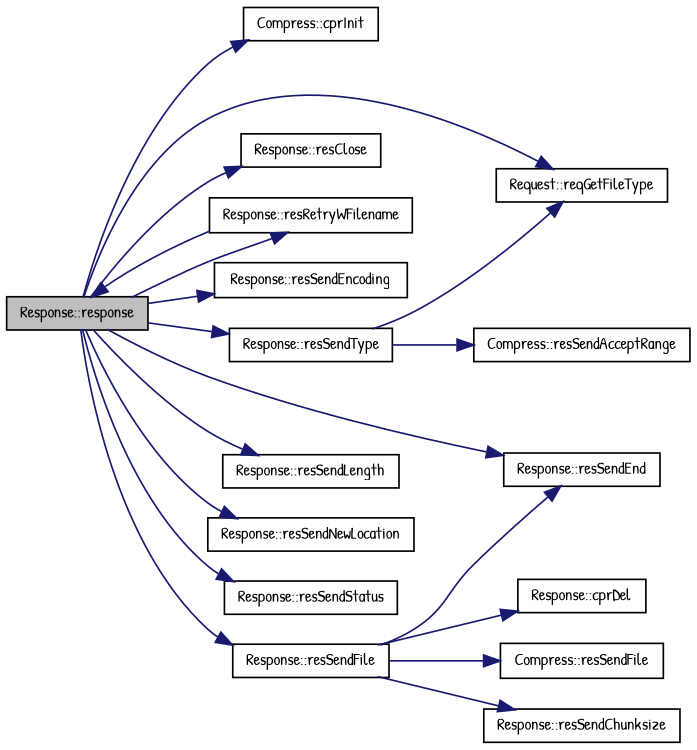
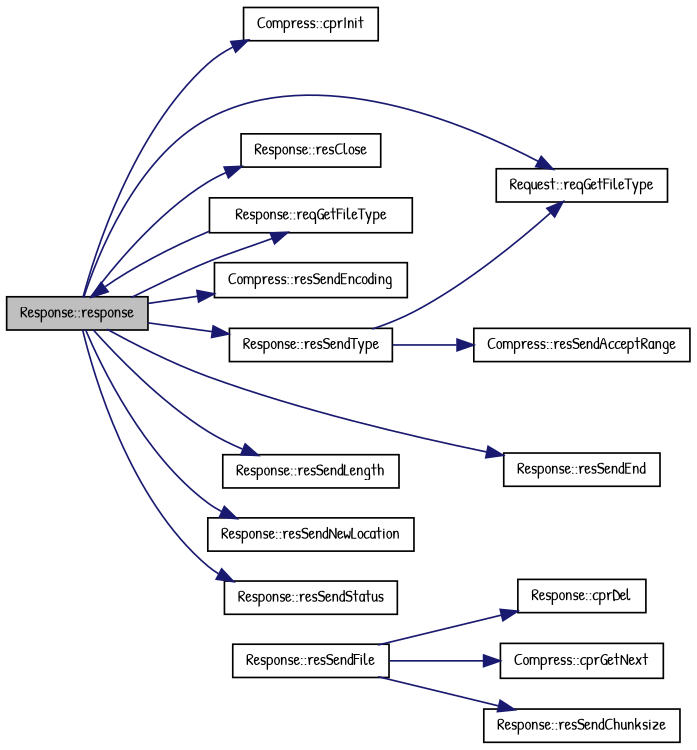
node "Response::resRetryWFilename": label "Response::resRetryWFilename" -> "Response::reqGetFileType"
node "Response::resSendEncoding": label "Response::resSendEncoding" -> "Compress::resSendEncoding"
edge "Response::response" -> "Response::resSendFile": removed
edge "Response::resSendFile" -> "Response::resSendEnd": removed
node "Compress::resSendFile": label "Compress::resSendFile" -> "Compress::cprGetNext"
